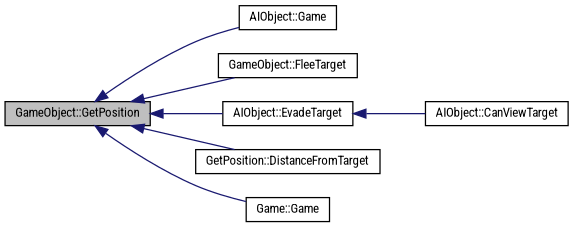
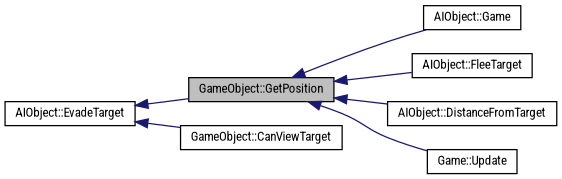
node "GameObject::FleeTarget": label "GameObject::FleeTarget" -> "AIObject::FleeTarget"
edge "AIObject::EvadeTarget" -> "GameObject::GetPosition": reversed
node "AIObject::CanViewTarget": label "AIObject::CanViewTarget" -> "GameObject::CanViewTarget"
node "GetPosition::DistanceFromTarget": label "GetPosition::DistanceFromTarget" -> "AIObject::DistanceFromTarget"
node "Game::Game": label "Game::Game" -> "Game::Update"
